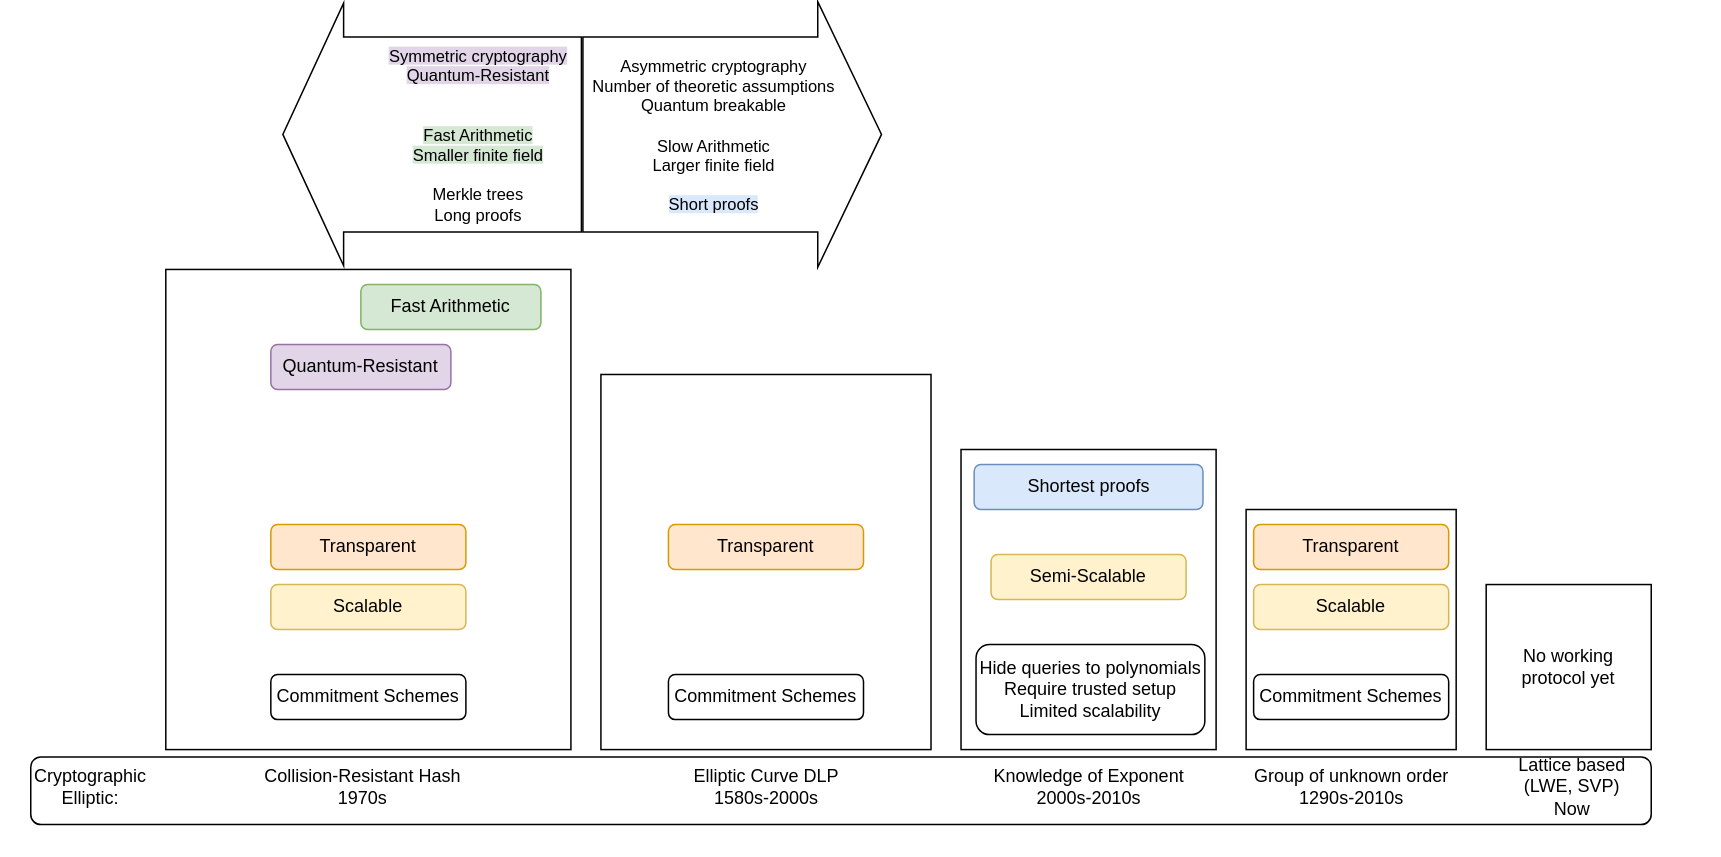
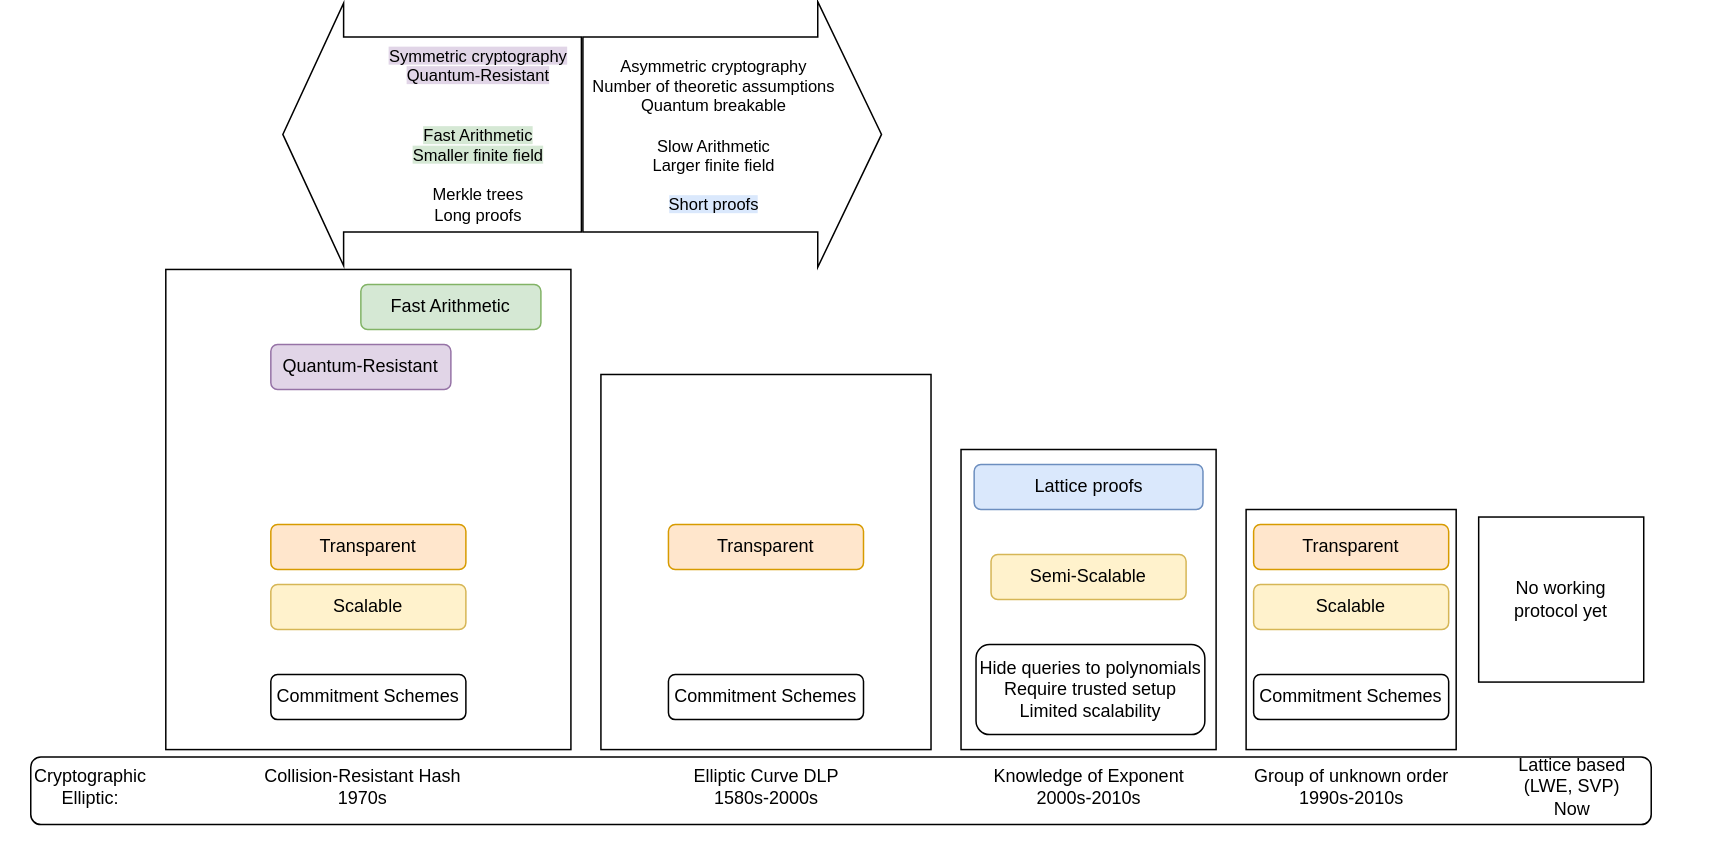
node "Shortest proofs": label "Shortest proofs" -> "Lattice proofs"
node "No working protocol yet": moved (1568, 667) -> (1561, 599)
node "Group of unknown order 1290s-2010s": label "Group of unknown order 1290s-2010s" -> "Group of unknown order 1990s-2010s"
